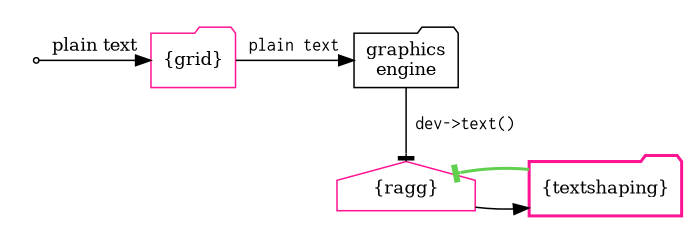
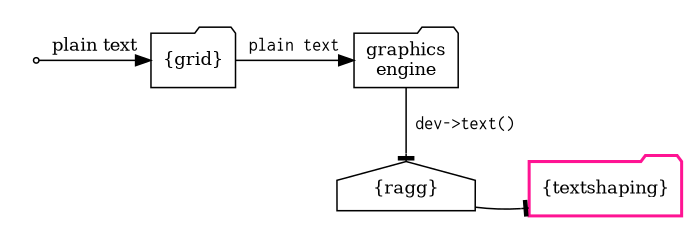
node "{grid}": color deeppink -> black
edge "{textshaping}" -> "{ragg}": removed
node "{ragg}": color deeppink -> black
edge "{ragg}" -> "{textshaping}": arrowhead normal -> tee
